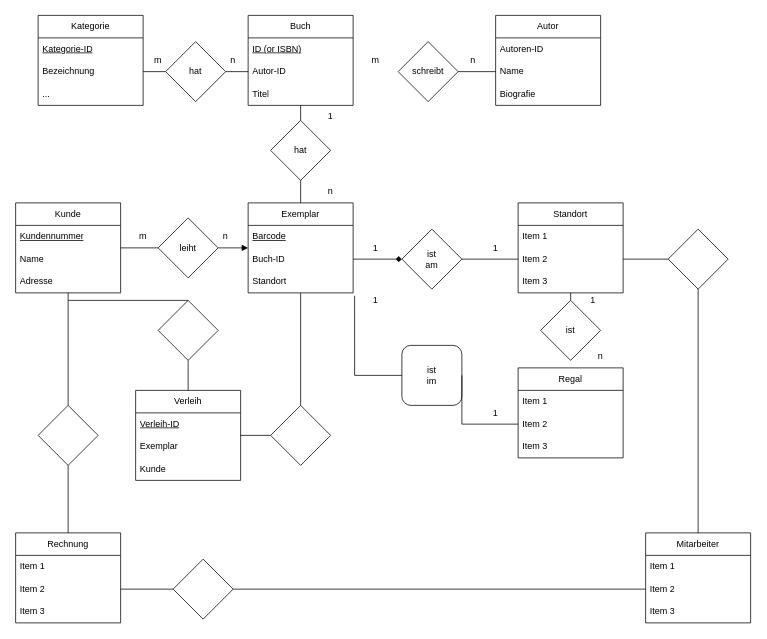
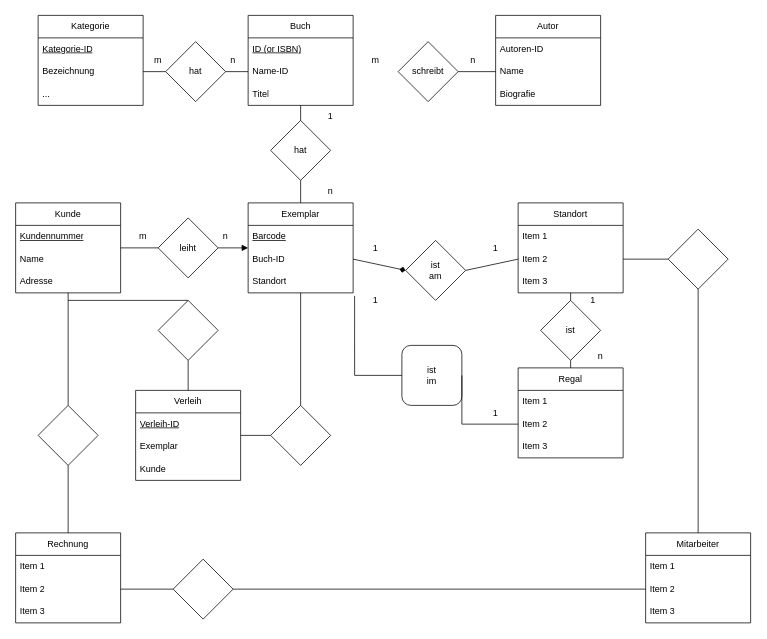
node "Autor-ID": label "Autor-ID" -> "Name-ID"
node "ist am": moved (432, 259) -> (435, 270)
edge "ist" -- "Regal": added
